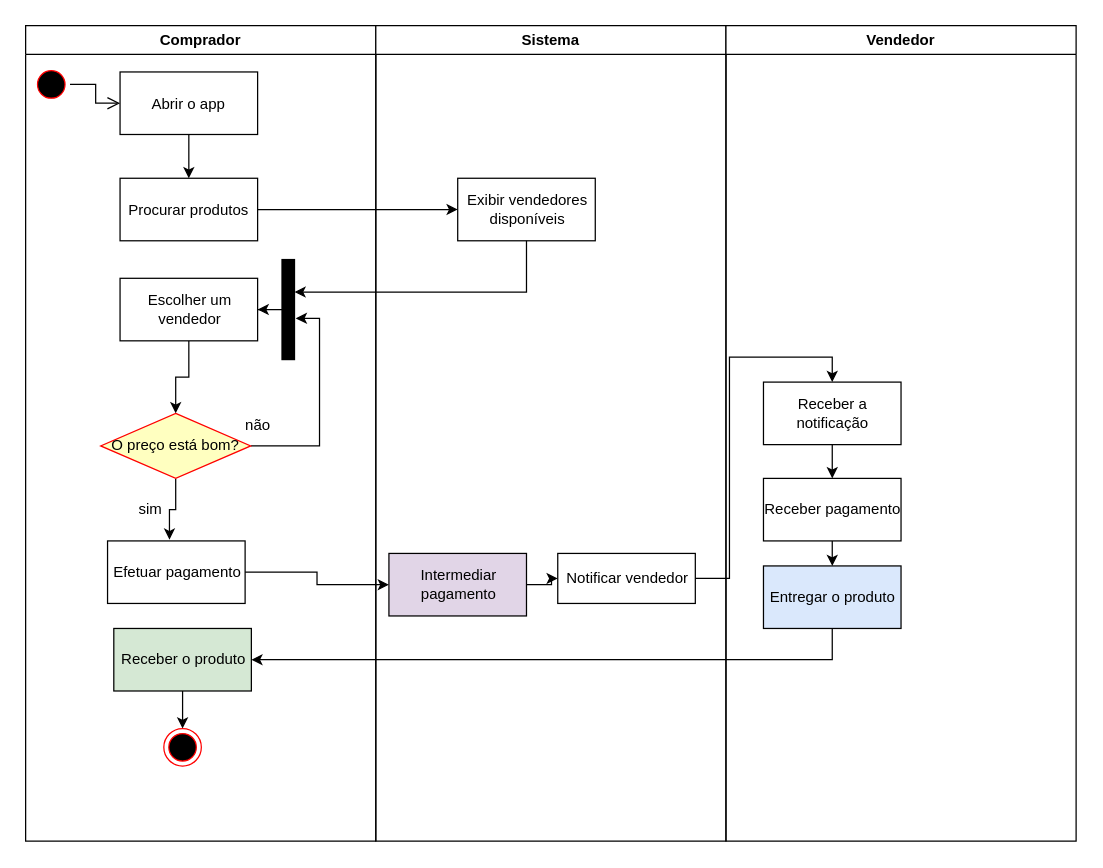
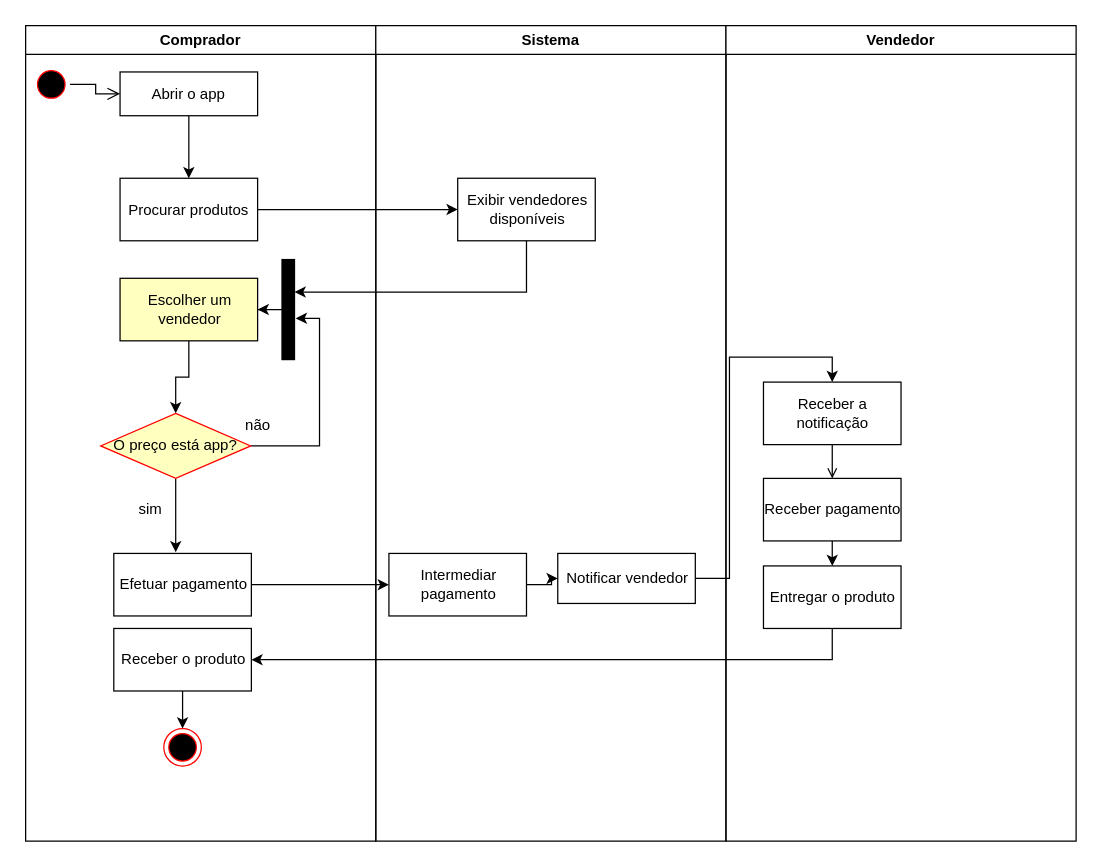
node "Abrir o app": size 138x63 -> 138x44
node "Escolher um vendedor": fillcolor #ffffff -> #ffffc0
node "O preço está bom?": label "O preço está bom?" -> "O preço está app?"
edge "Receber a notificação" -> "Receber pagamento": arrowhead classic -> open
node "Efetuar pagamento": moved (176, 572) -> (183, 584)
node "Intermediar pagamento": fillcolor #e1d5e7 -> #ffffff
node "Entregar o produto": fillcolor #dae8fc -> #ffffff
node "Receber o produto": fillcolor #d5e8d4 -> #ffffff
